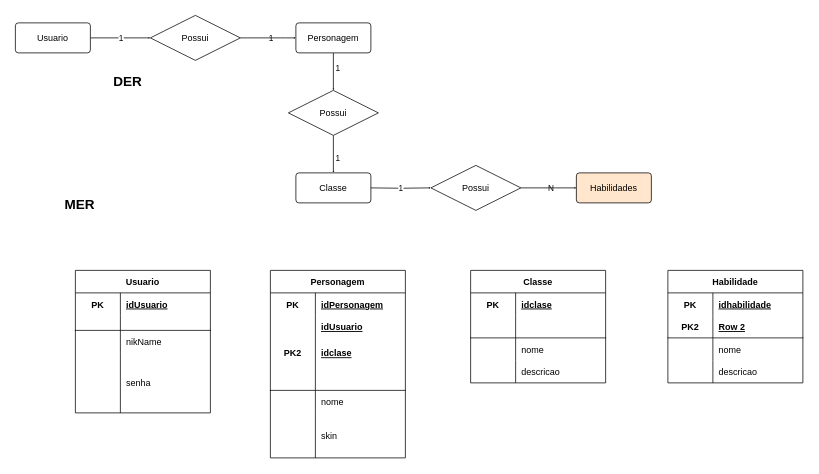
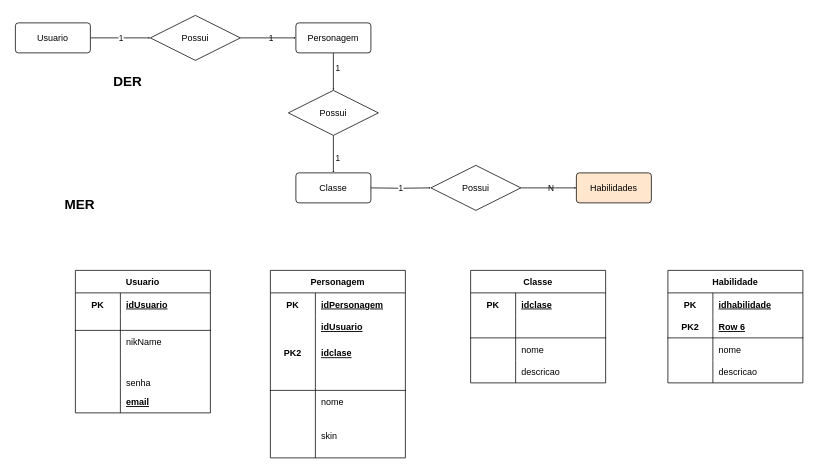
node "Row 2": label "Row 2" -> "Row 6"
node "email": added
